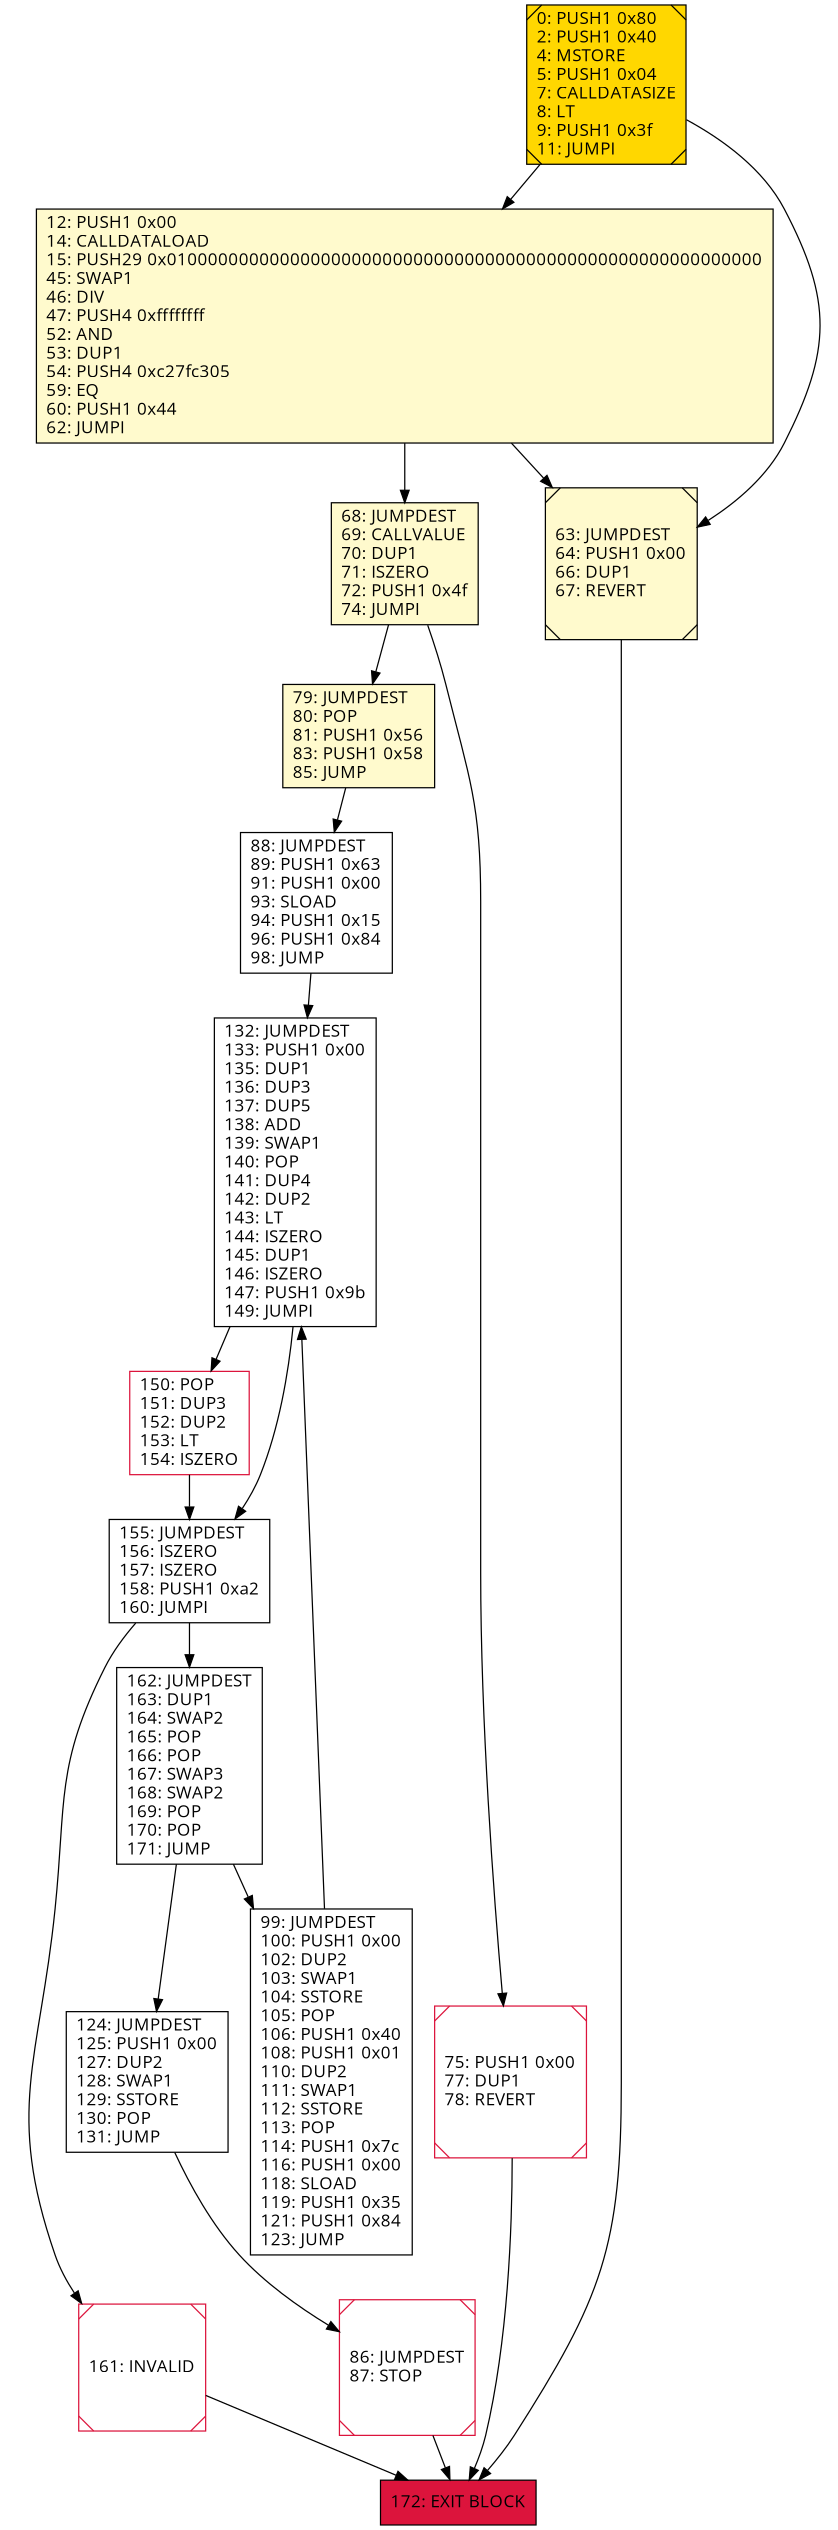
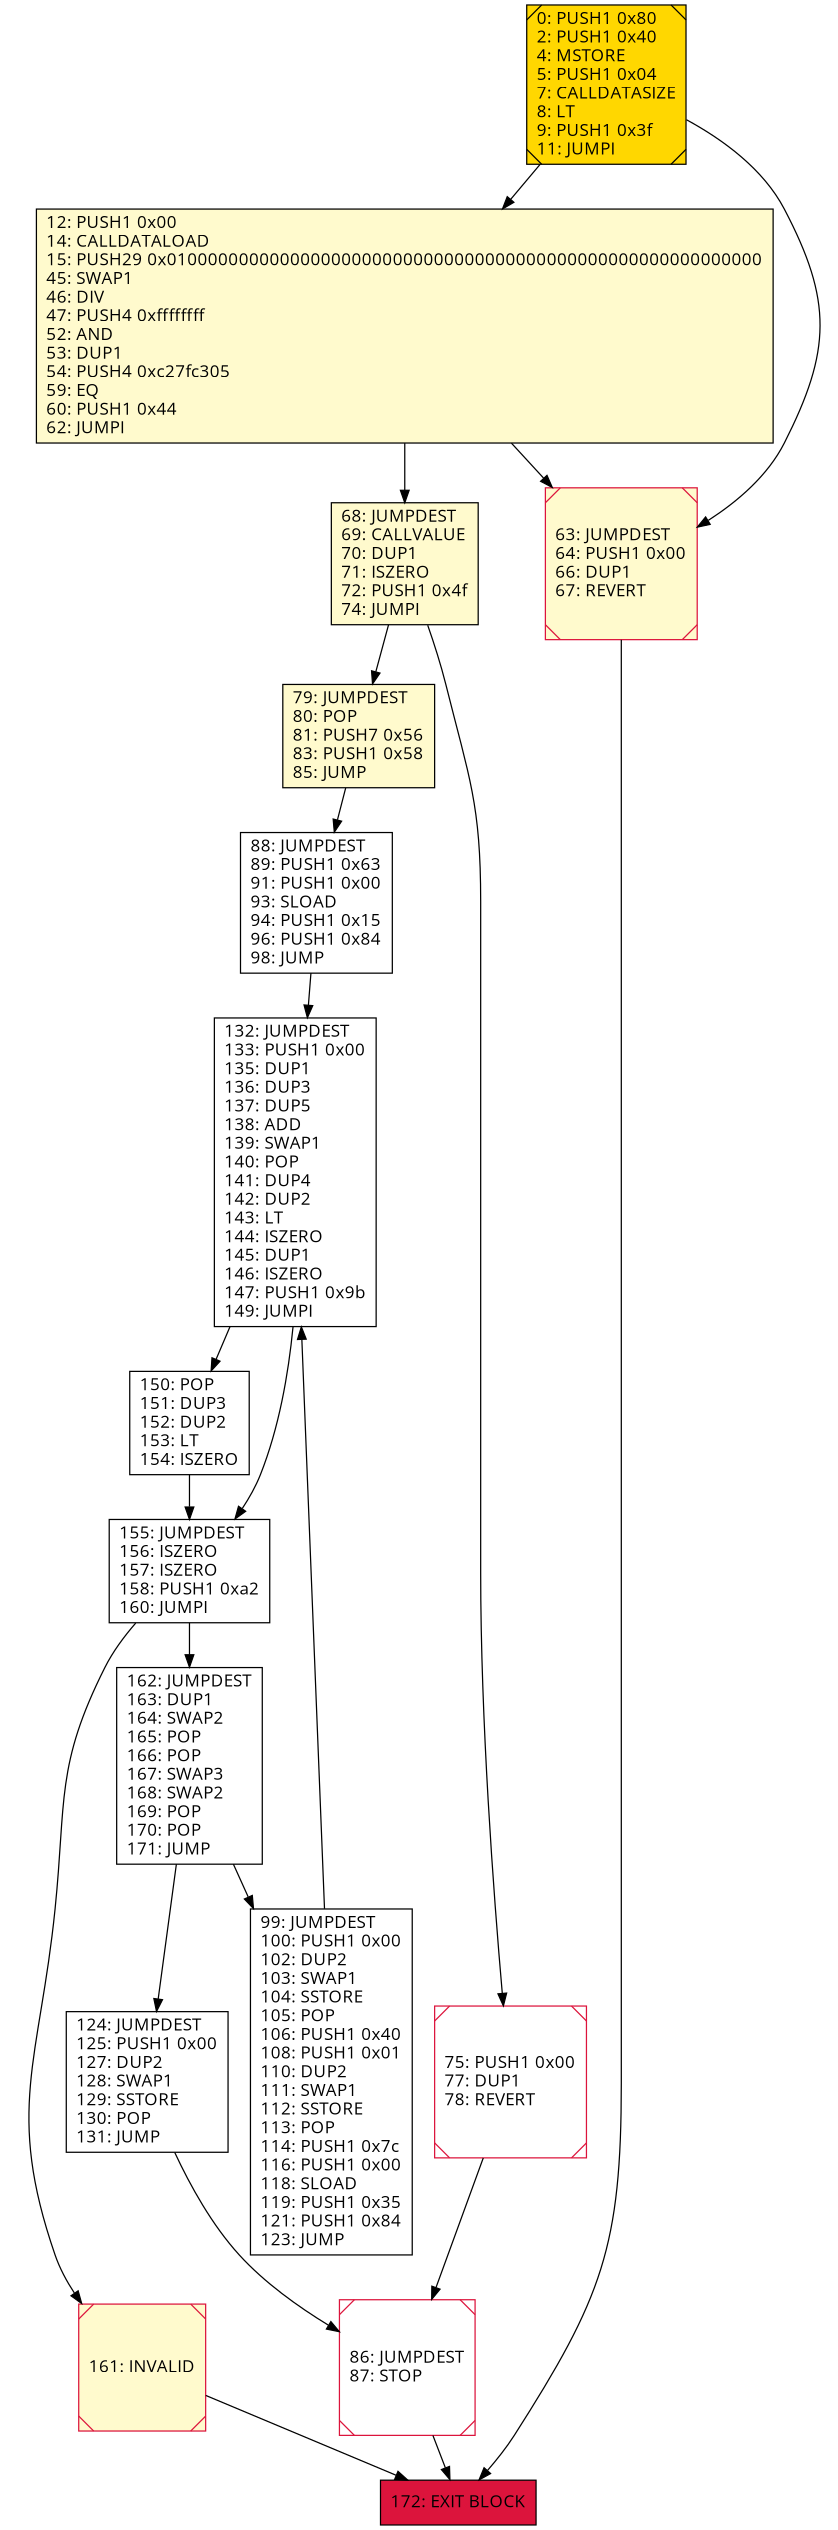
node "63: JUMPDEST 64: PUSH1 0x00 66: DUP1 67: REVERT": color black -> crimson
node "79: JUMPDEST 80: POP 81: PUSH1 0x56 83: PUSH1 0x58 85: JUMP": label "79: JUMPDEST 80: POP 81: PUSH1 0x56 83: PUSH1 0x58 85: JUMP" -> "79: JUMPDEST 80: POP 81: PUSH7 0x56 83: PUSH1 0x58 85: JUMP"
node "150: POP 151: DUP3 152: DUP2 153: LT 154: ISZERO": color crimson -> black
edge "75: PUSH1 0x00 77: DUP1 78: REVERT" -> "172: EXIT BLOCK": now "75: PUSH1 0x00 77: DUP1 78: REVERT" -> "86: JUMPDEST 87: STOP"
node "161: INVALID": fillcolor white -> lemonchiffon
